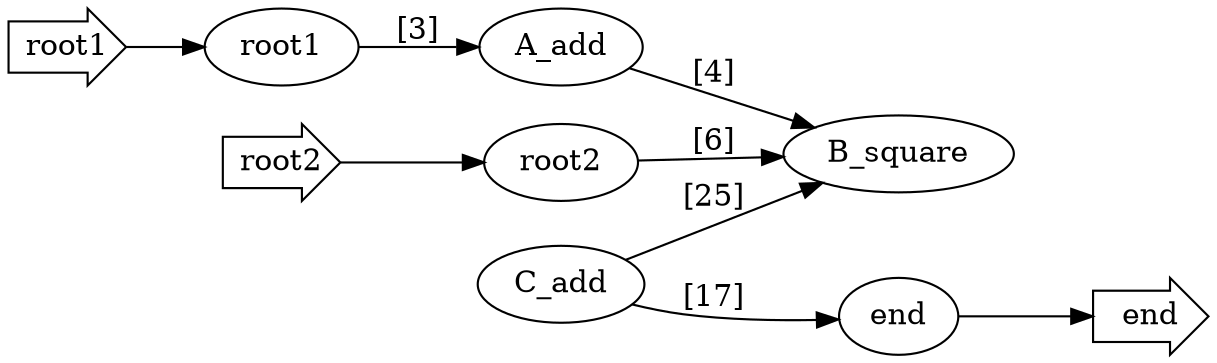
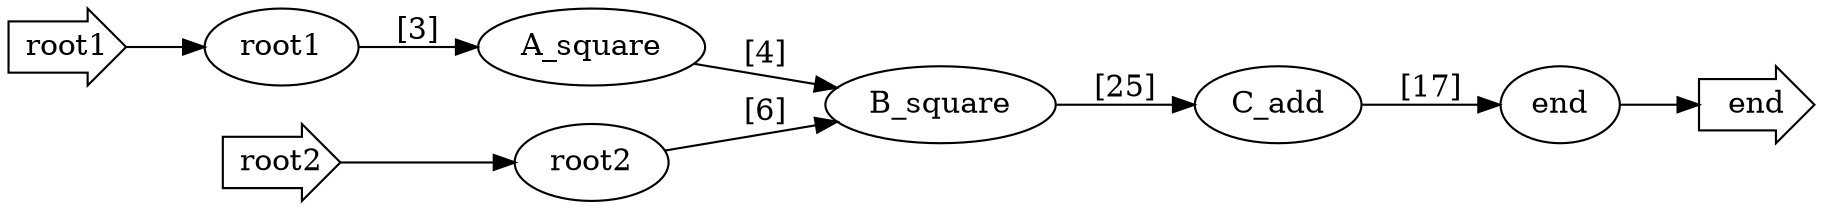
node "A_add": label "A_add" -> "A_square"
edge "C_add" -> "B_square": reversed
